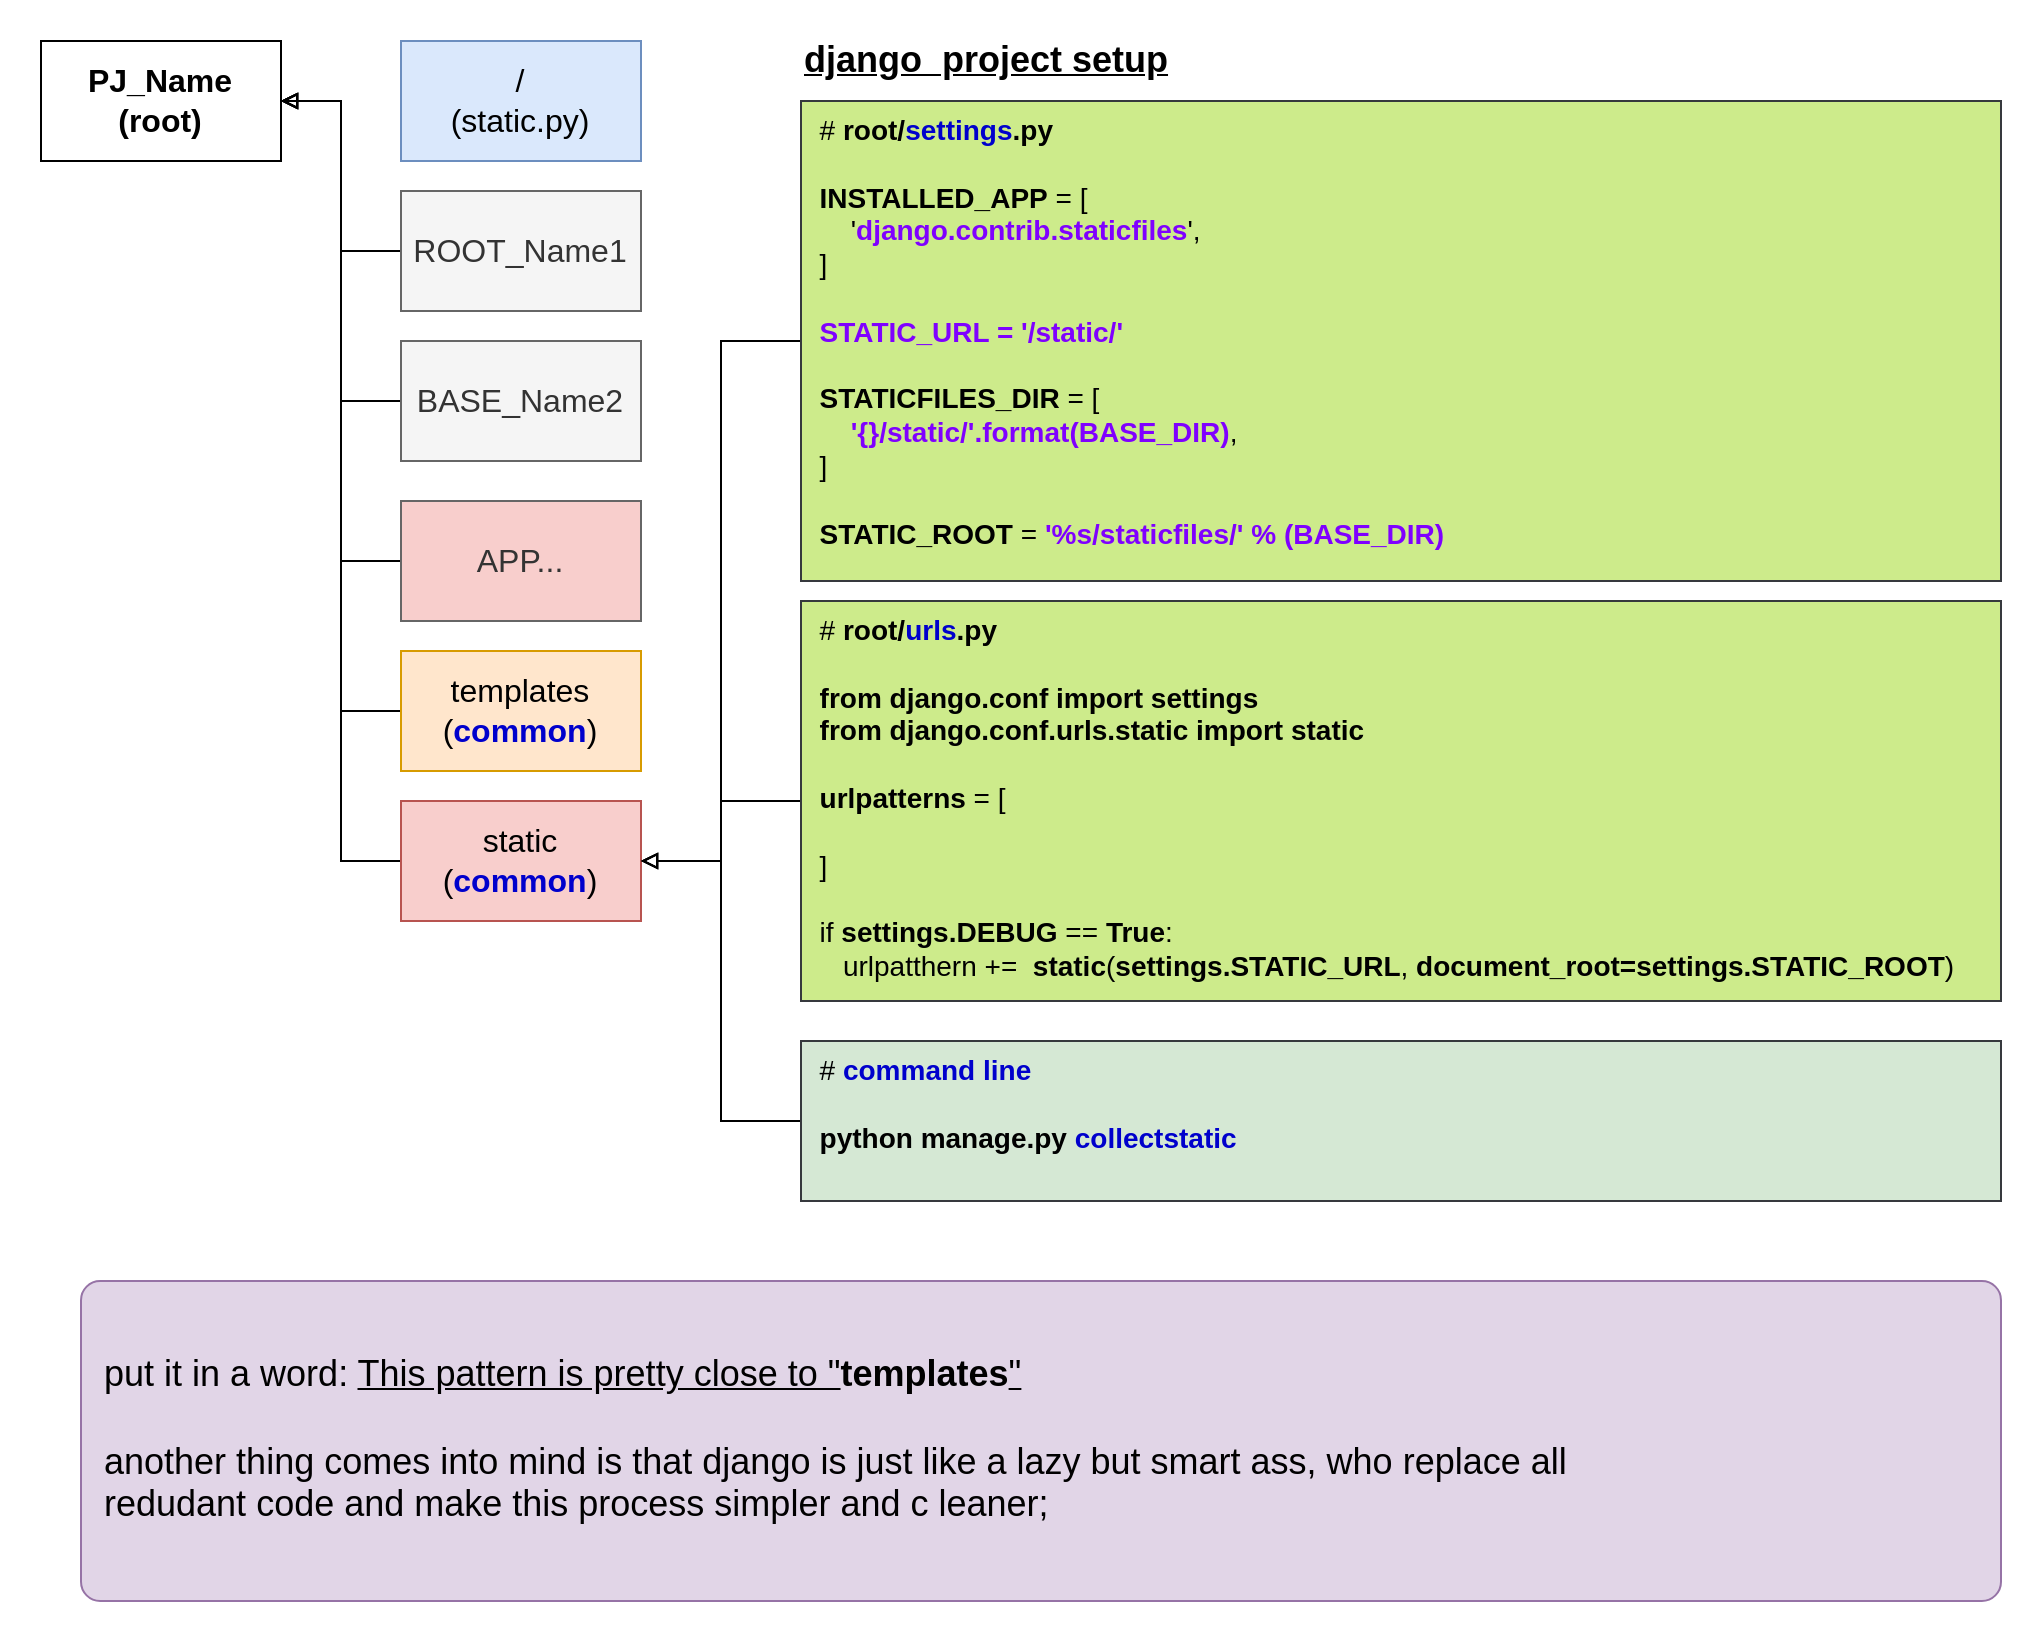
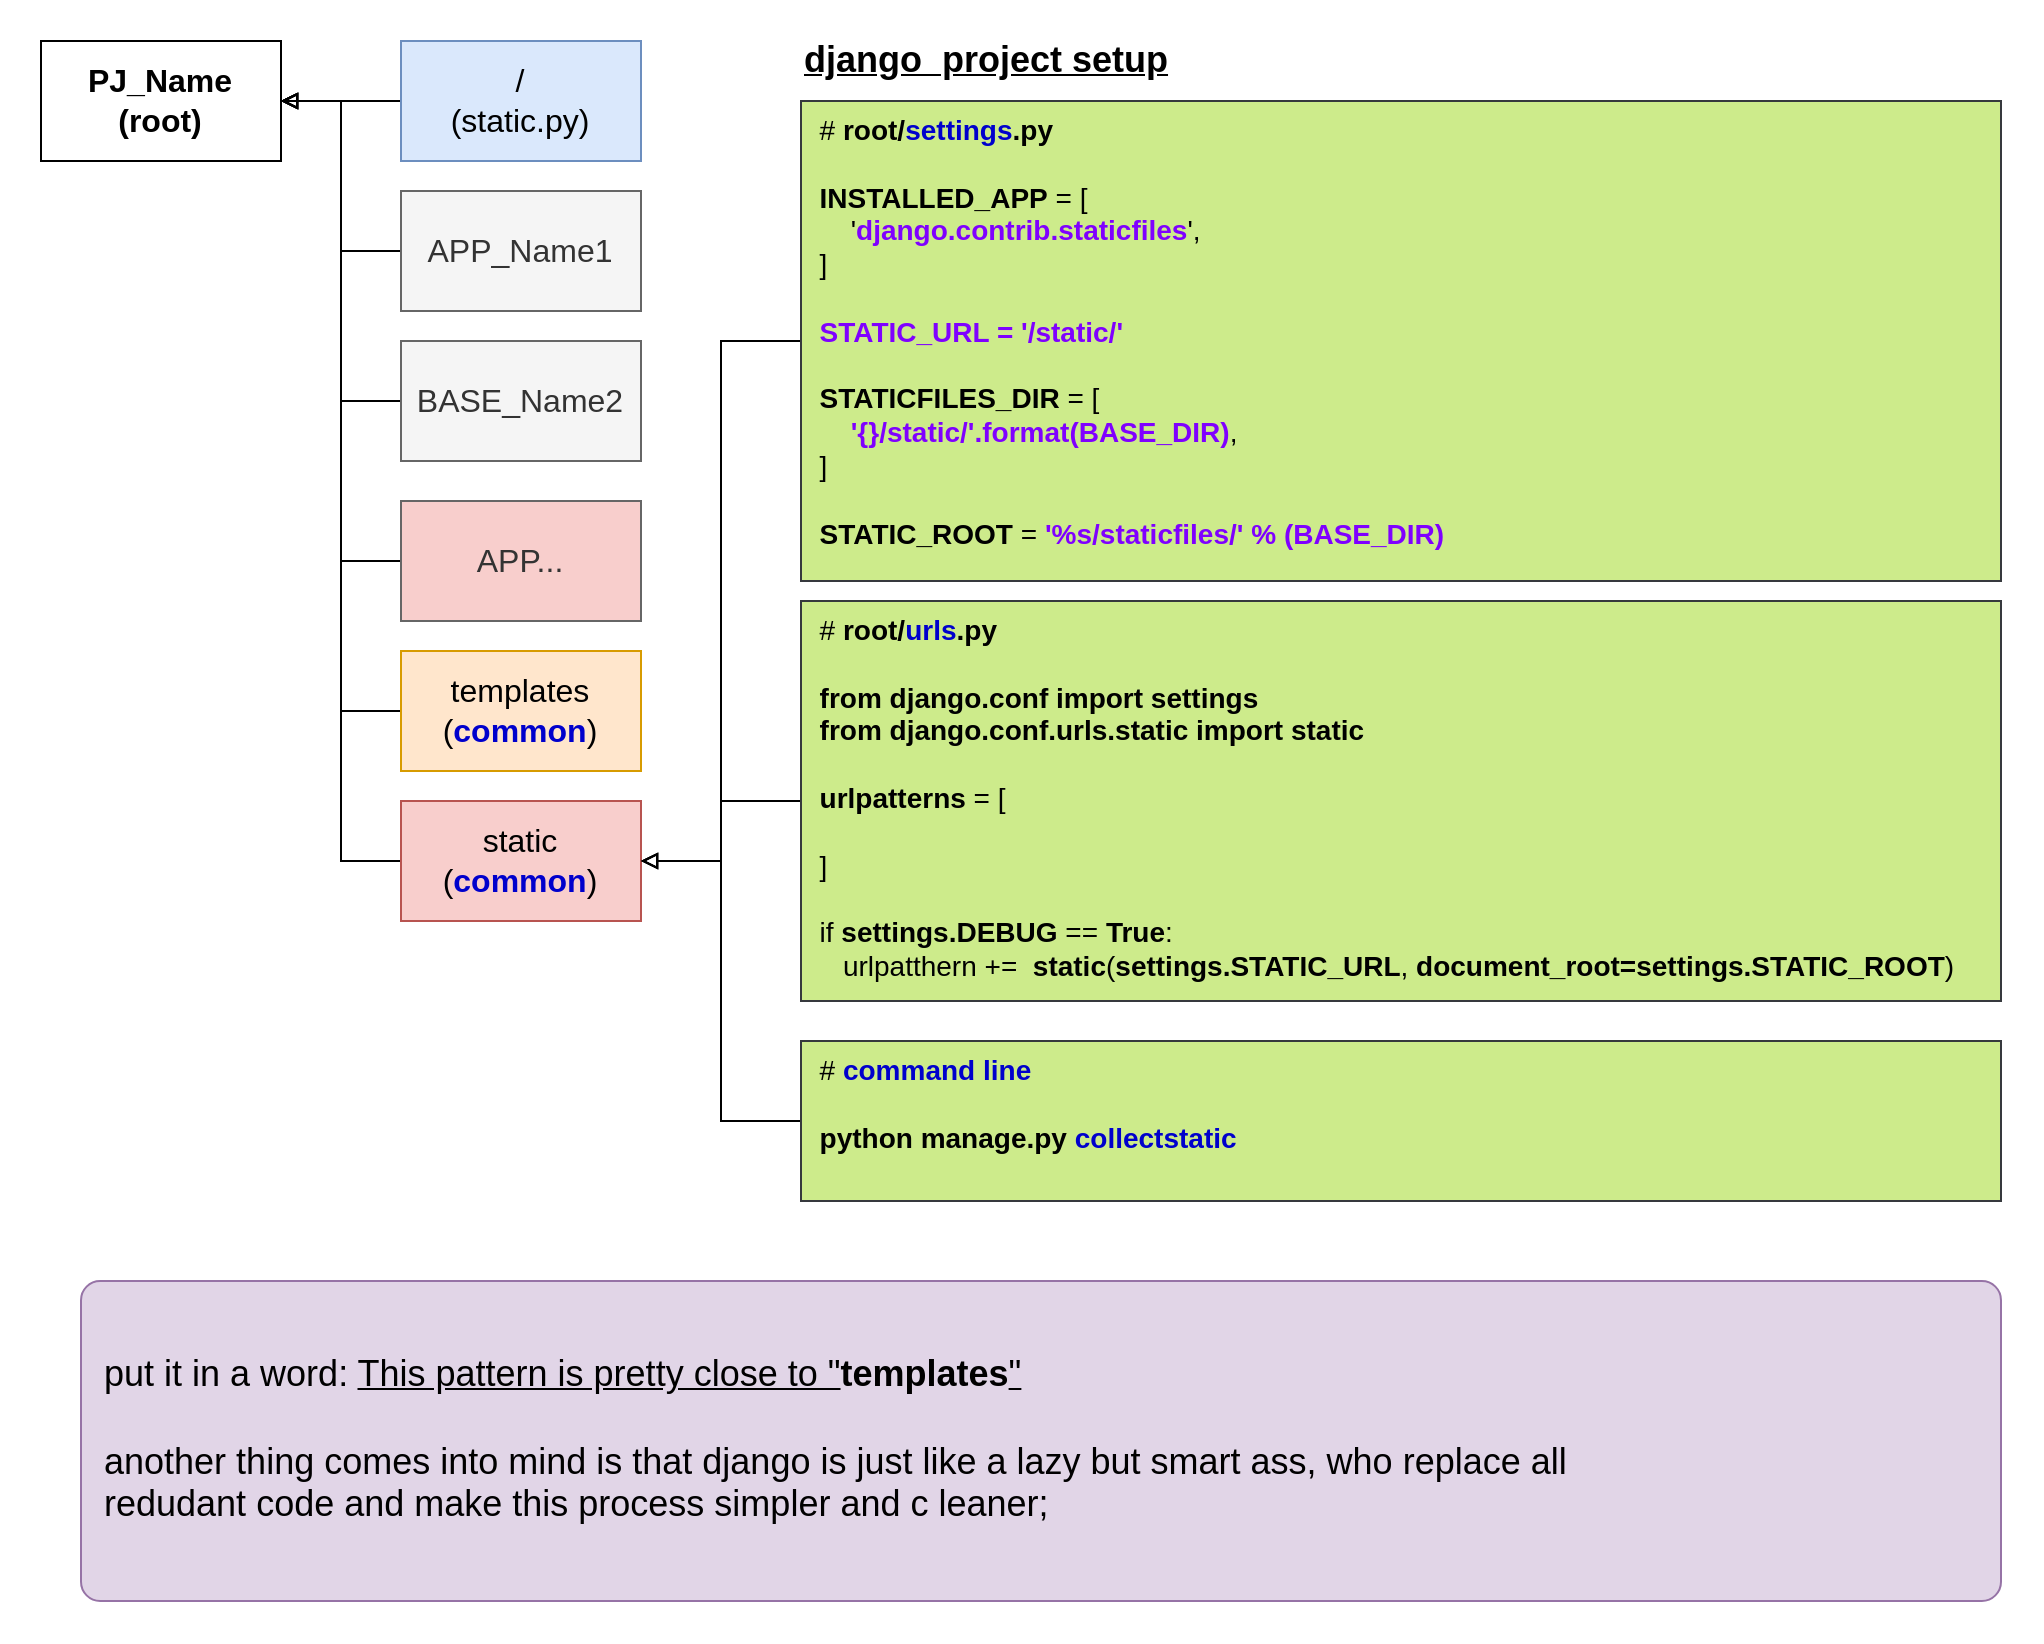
edge "/ (static.py)" -> "PJ_Name (root)": added
node "ROOT_Name1": label "ROOT_Name1" -> "APP_Name1"
node "# command line python manage.py collectstatic": fillcolor #d5e8d4 -> #cdeb8b
